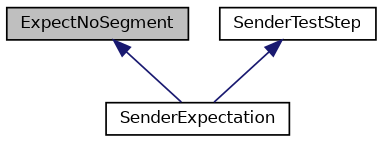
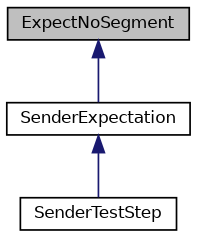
edge "SenderExpectation" -> "SenderTestStep": reversed
